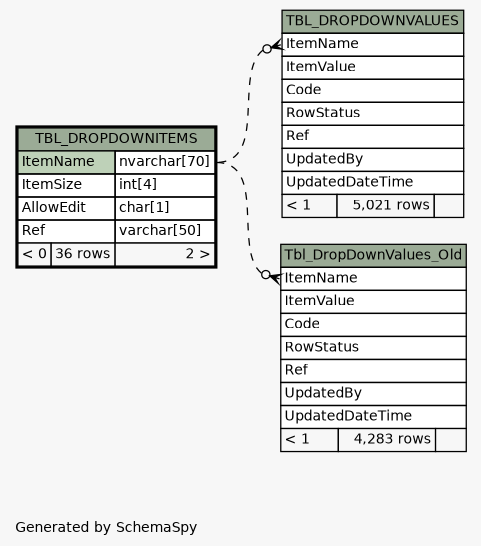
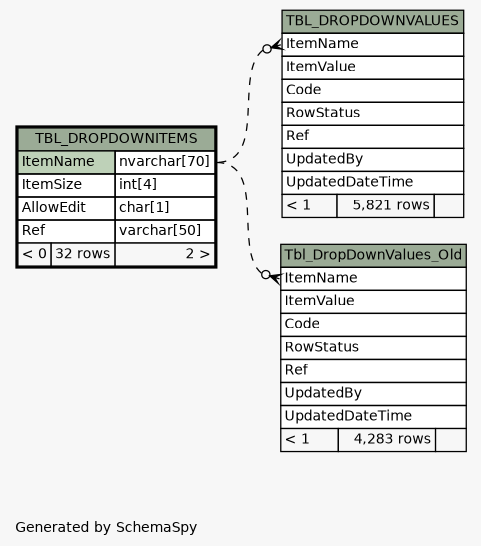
node "TBL_DROPDOWNVALUES": text "5,021 rows" -> "5,821 rows"
node "TBL_DROPDOWNITEMS": text "36 rows" -> "32 rows"
